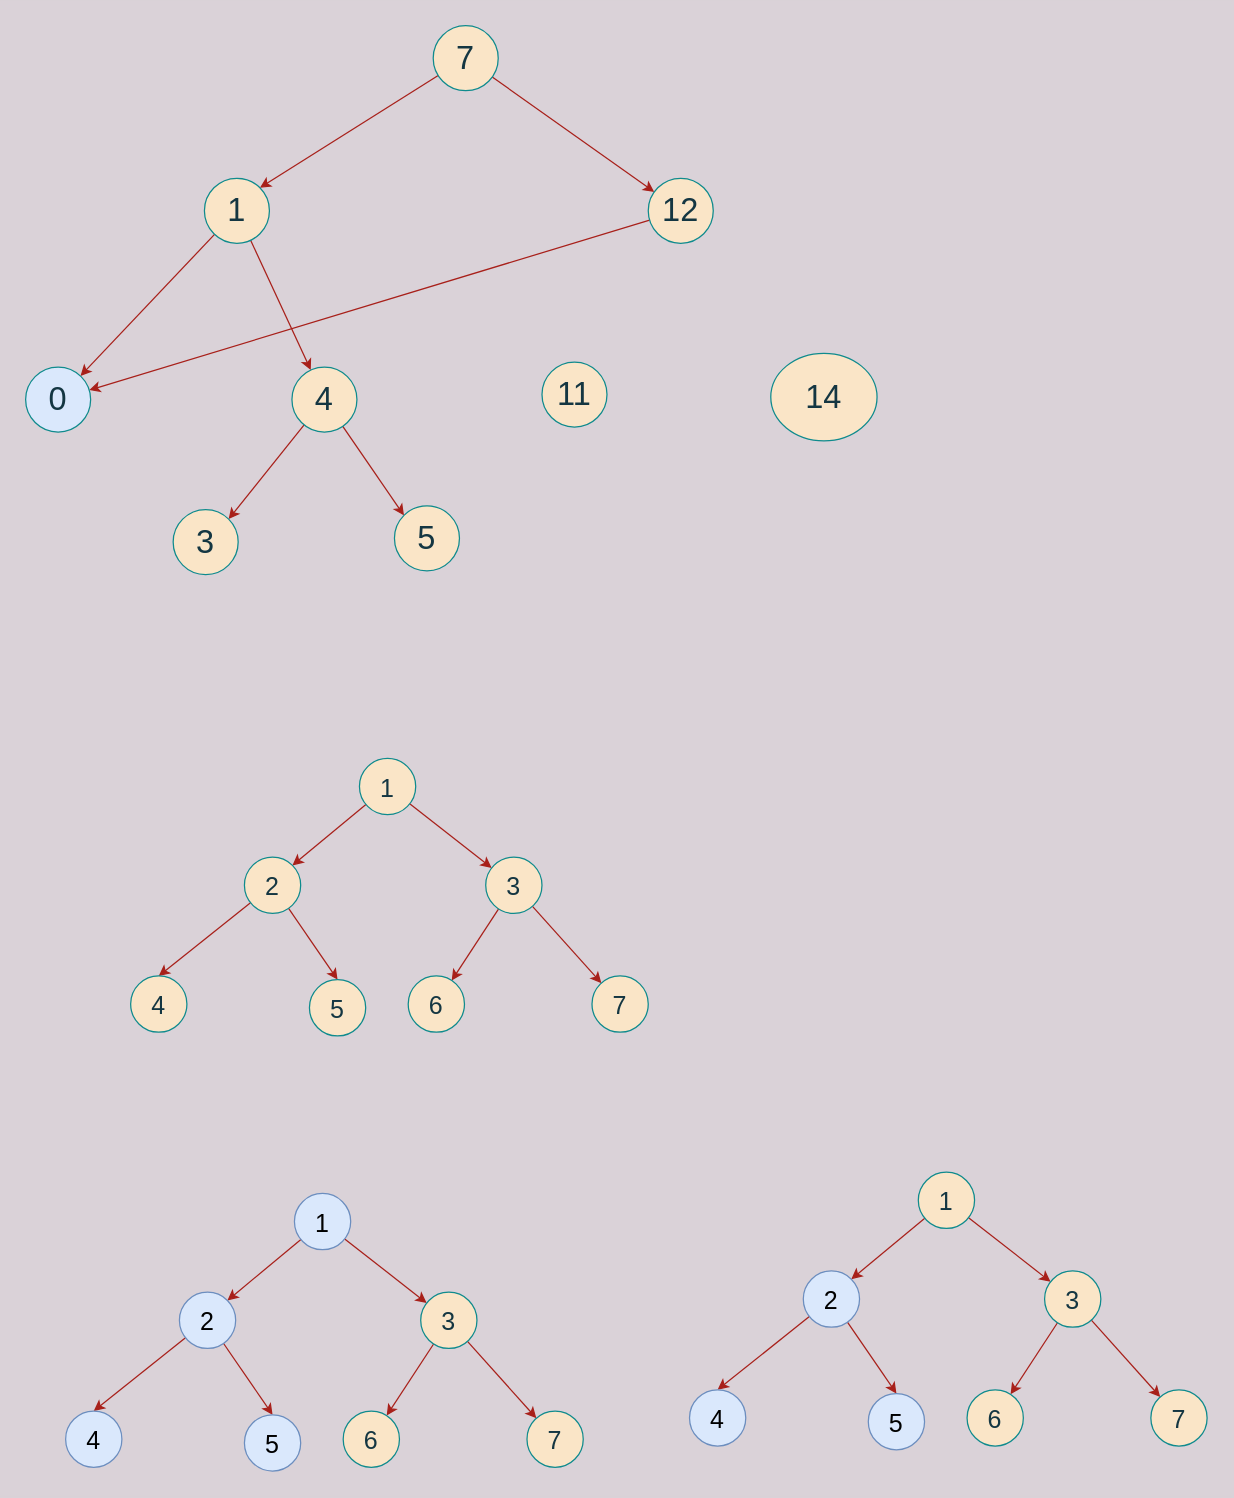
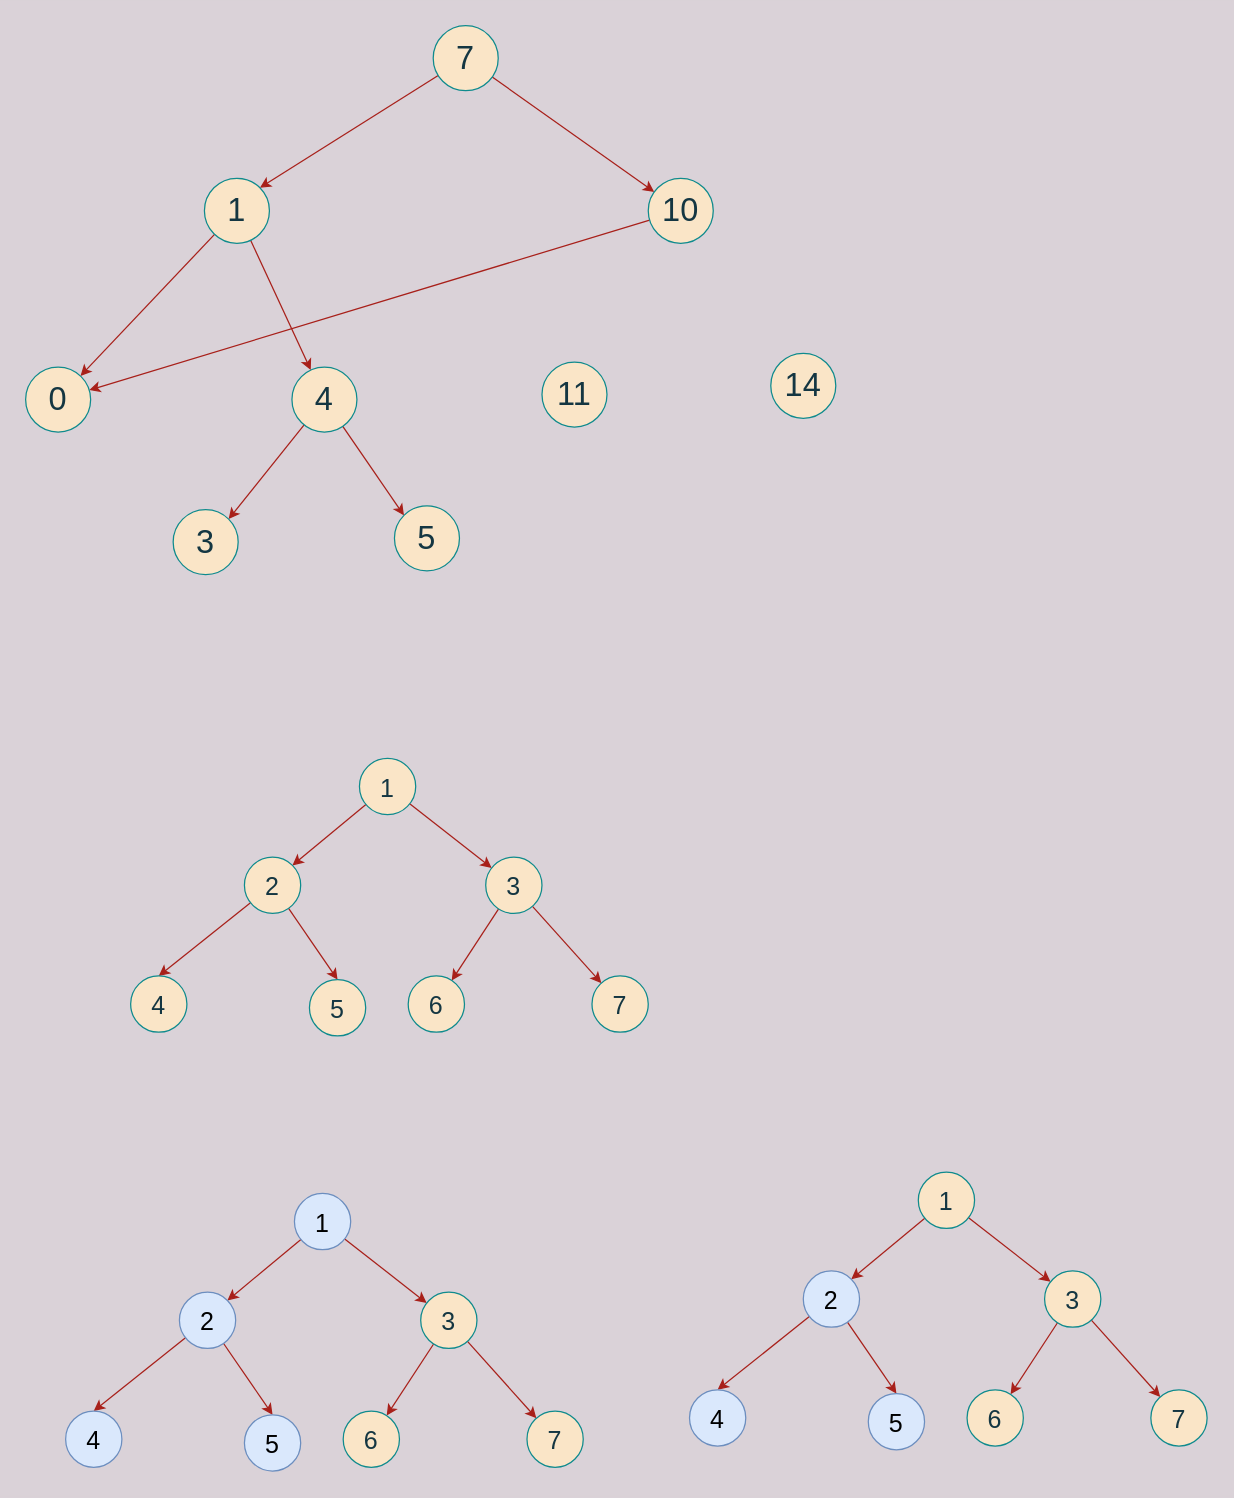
node "12": label "12" -> "10"
node "14": size 106x88 -> 65x65
node "0": fillcolor #dae8fc -> #fae5c7
